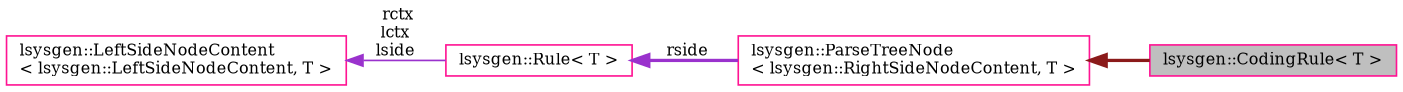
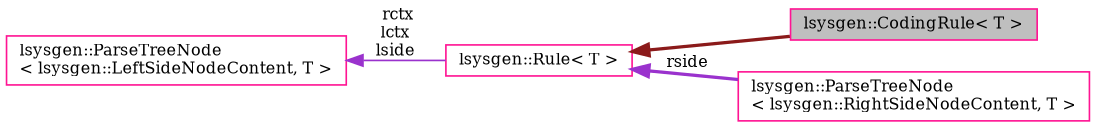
node "lsysgen::LeftSideNodeContent < lsysgen::LeftSideNodeContent, T >": label "lsysgen::LeftSideNodeContent < lsysgen::LeftSideNodeContent, T >" -> "lsysgen::ParseTreeNode < lsysgen::LeftSideNodeContent, T >"
edge "lsysgen::CodingRule< T >" -> "lsysgen::ParseTreeNode < lsysgen::RightSideNodeContent, T >": now "lsysgen::CodingRule< T >" -> "lsysgen::Rule< T >"
